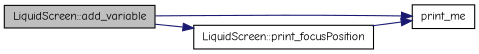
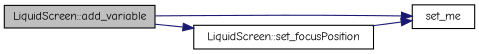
node "print_me": label "print_me" -> "set_me"
node "LiquidScreen::print_focusPosition": label "LiquidScreen::print_focusPosition" -> "LiquidScreen::set_focusPosition"
